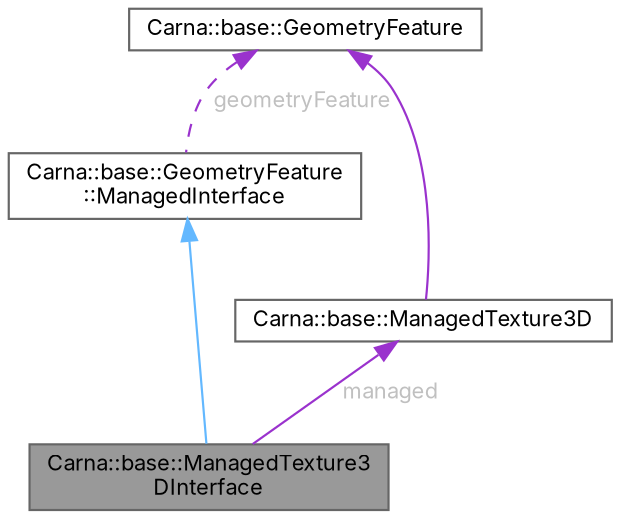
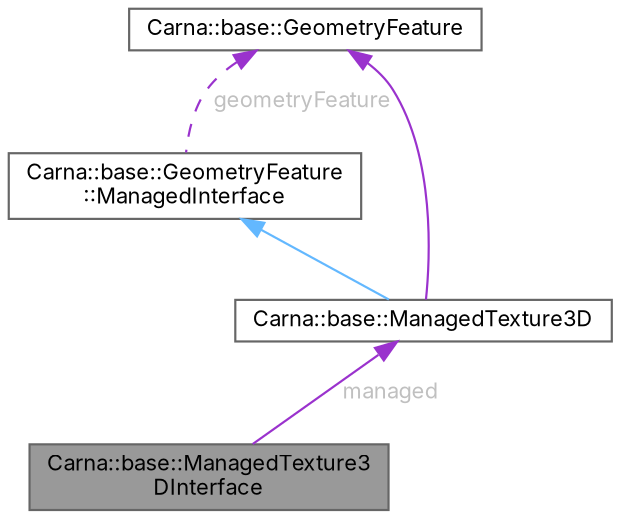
edge "Carna::base::ManagedTexture3 DInterface" -> "Carna::base::GeometryFeature ::ManagedInterface": now "Carna::base::ManagedTexture3D" -> "Carna::base::GeometryFeature ::ManagedInterface"
